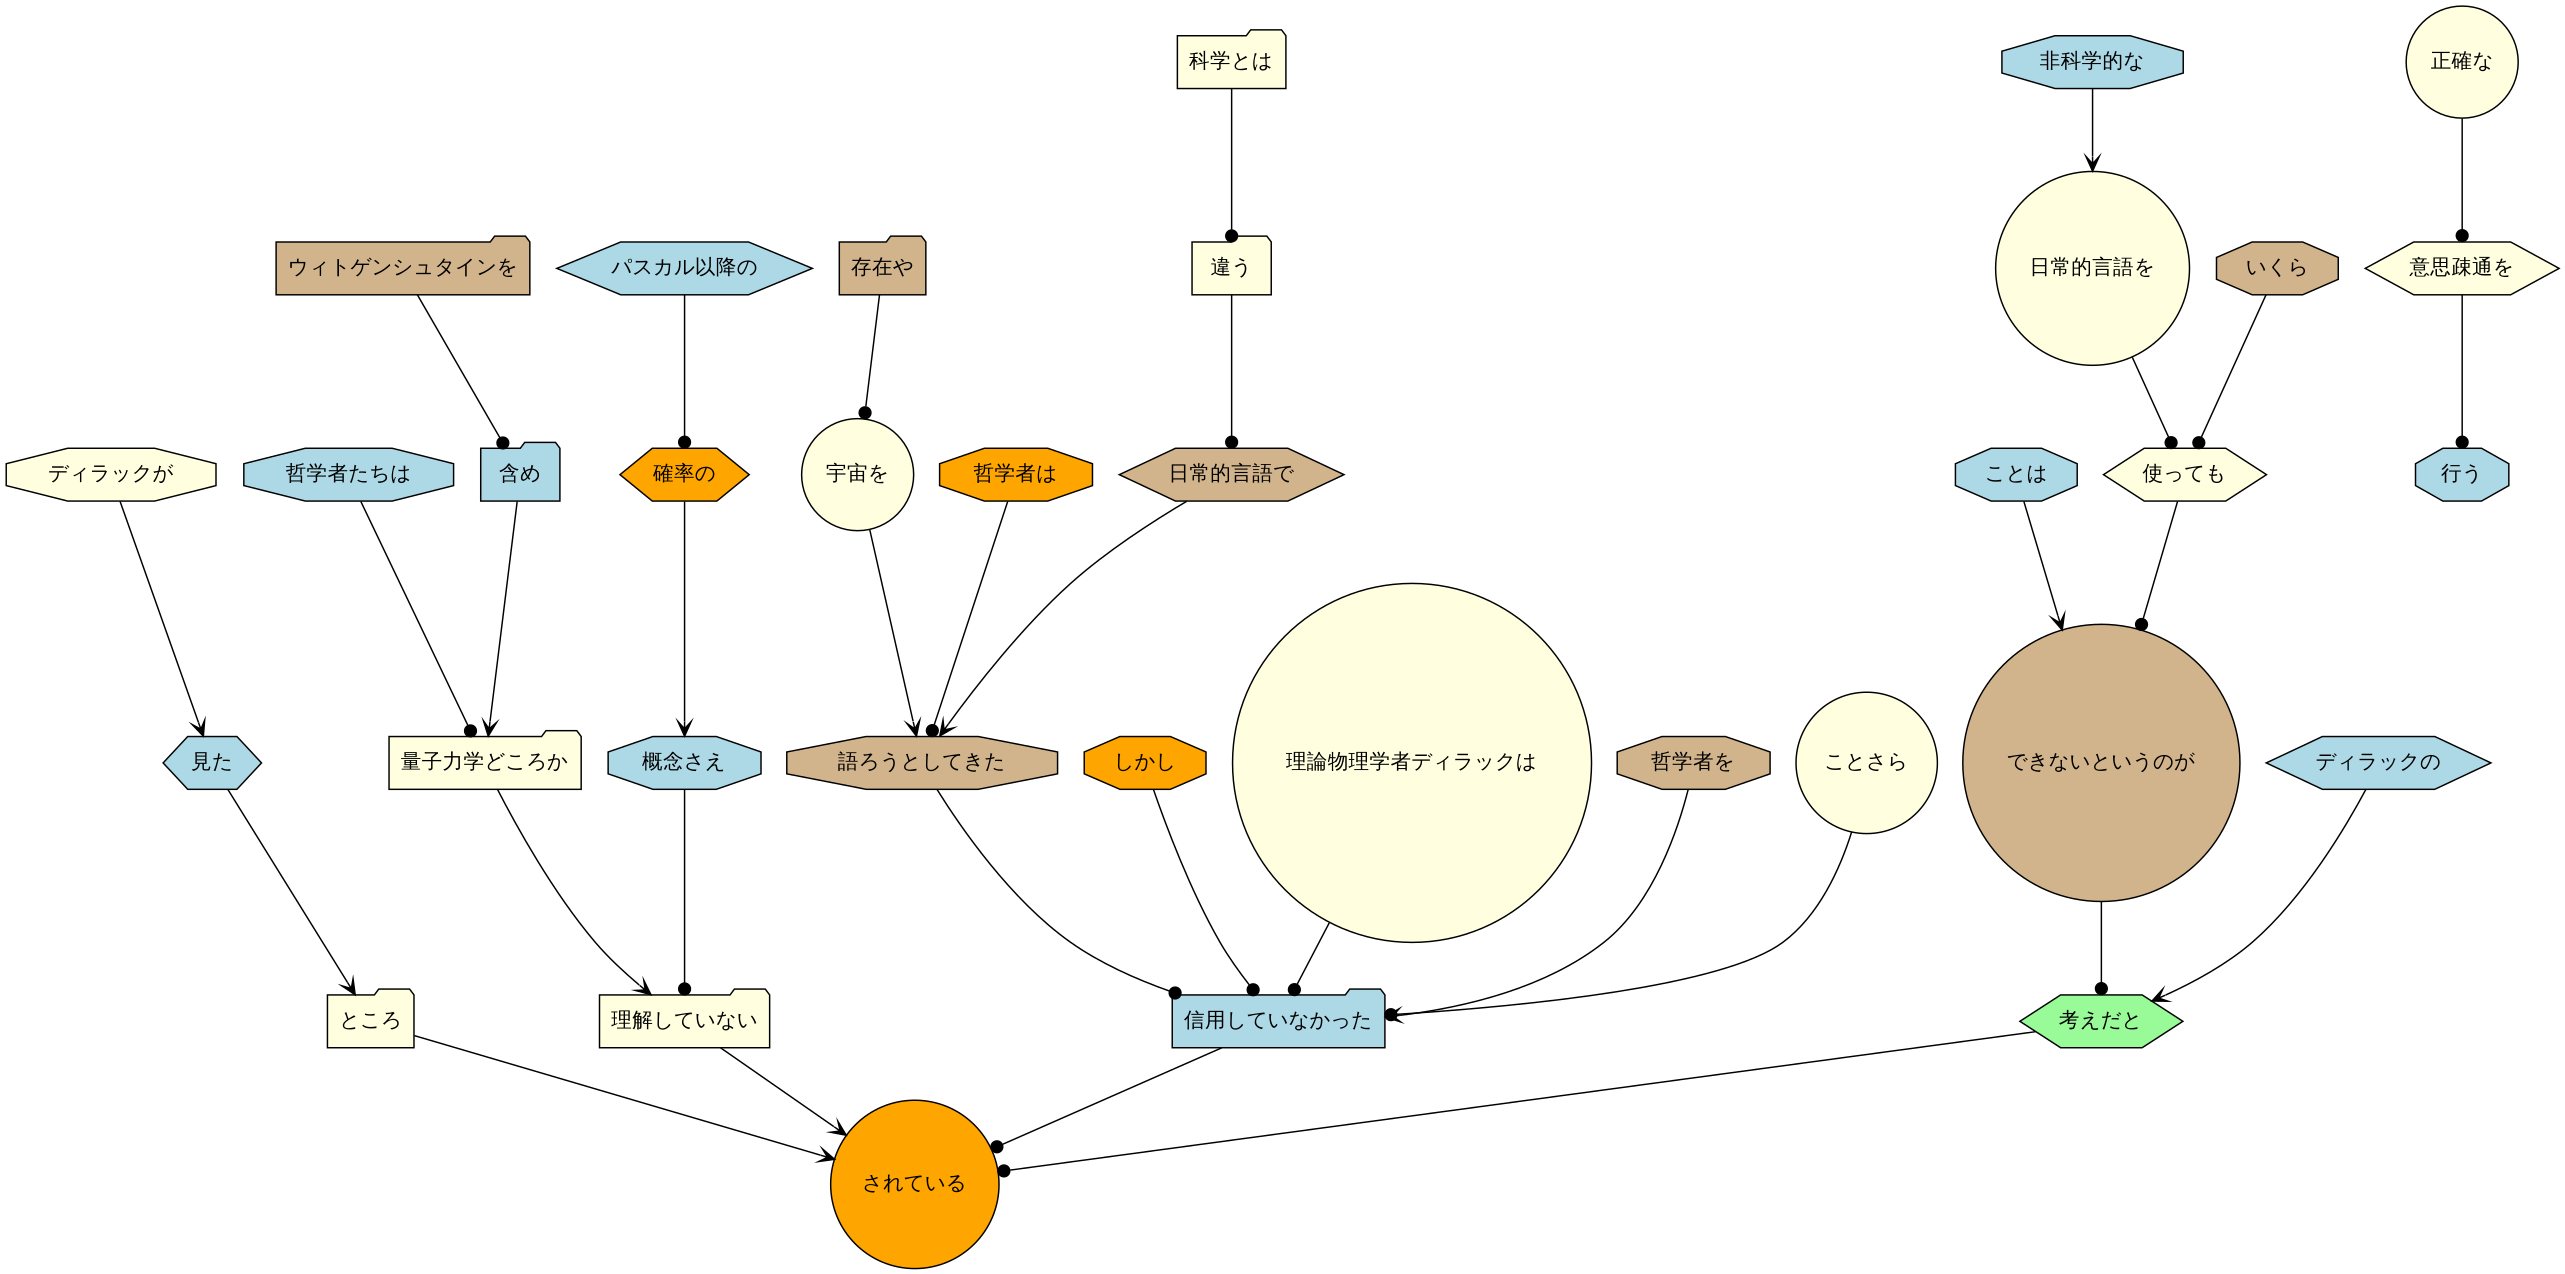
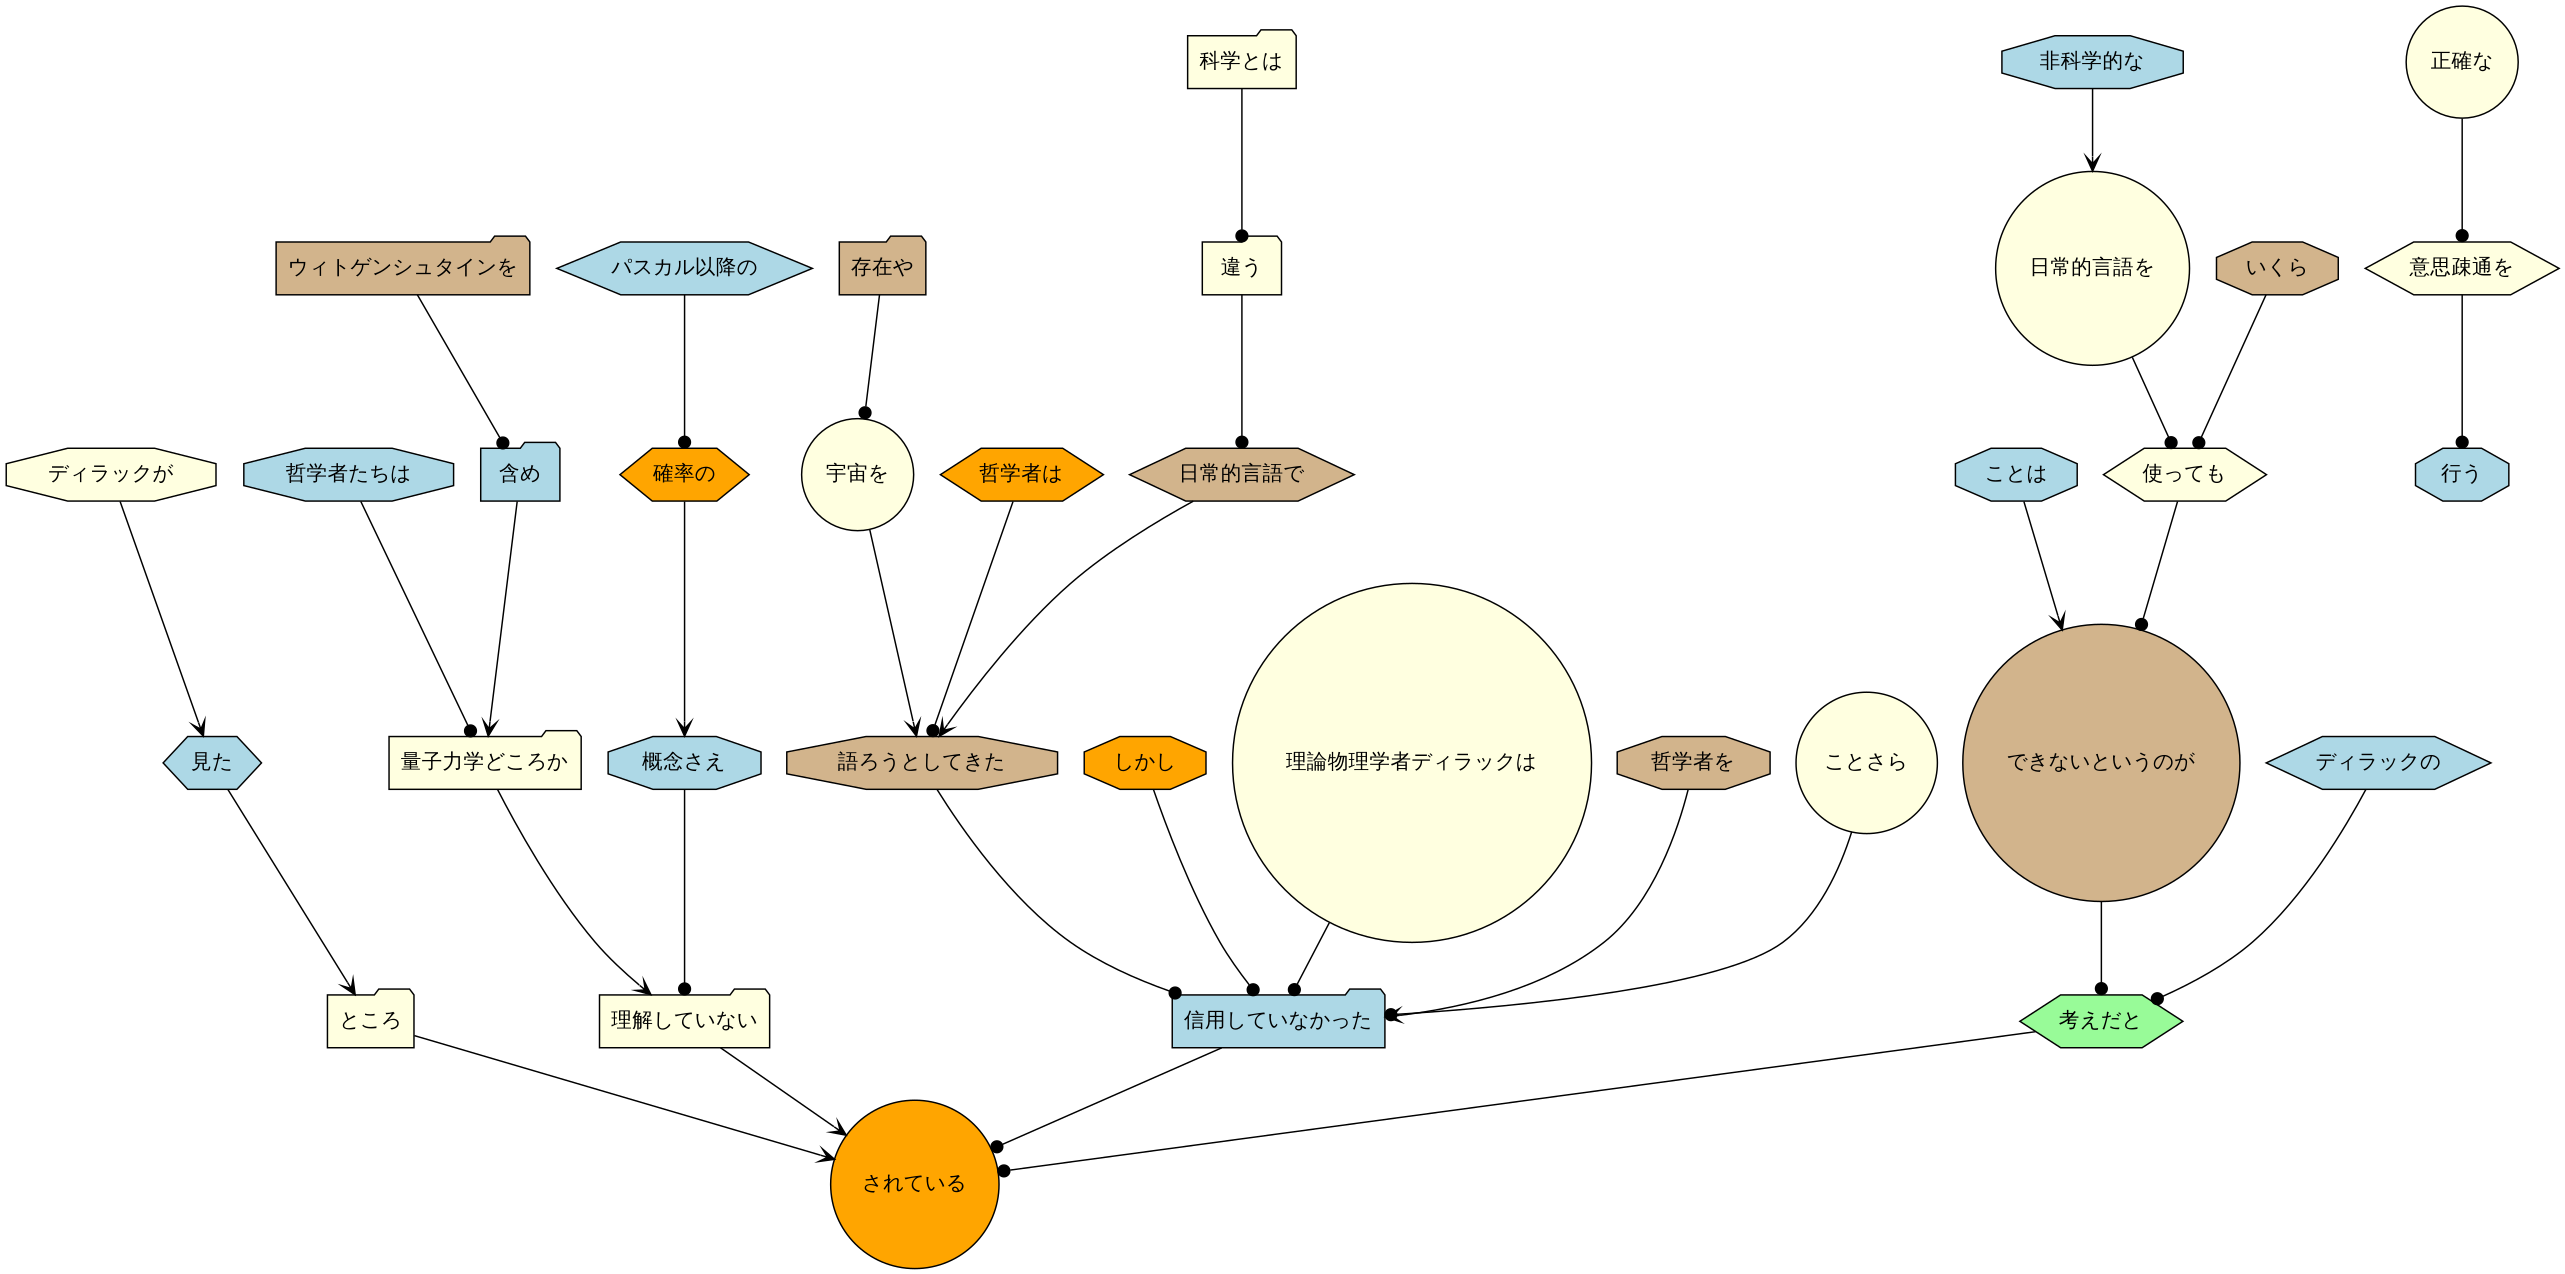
node "哲学者は": shape octagon -> hexagon
edge "ディラックの" -> "考えだと": arrowhead vee -> dot
